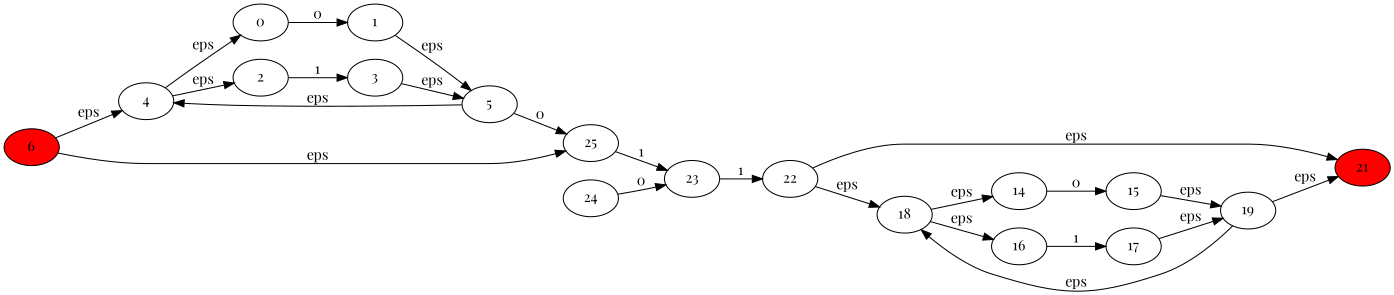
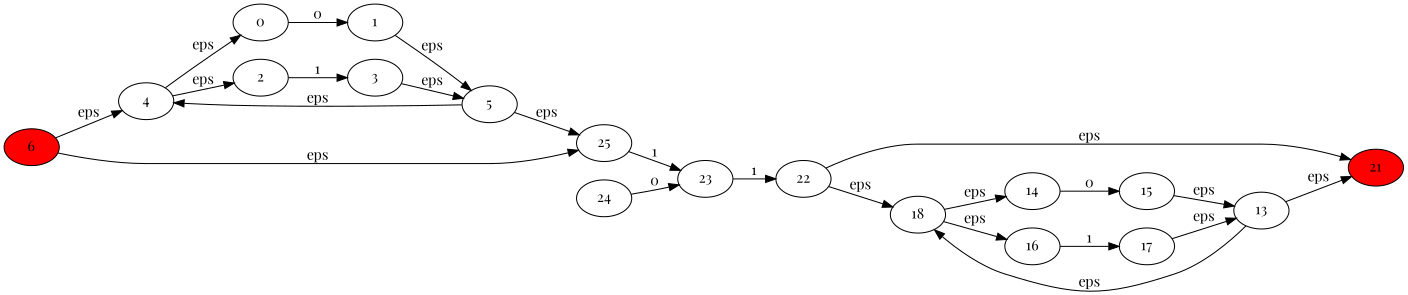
edge "5" -> "25": label "0" -> "eps"
node "19": label "19" -> "13"
